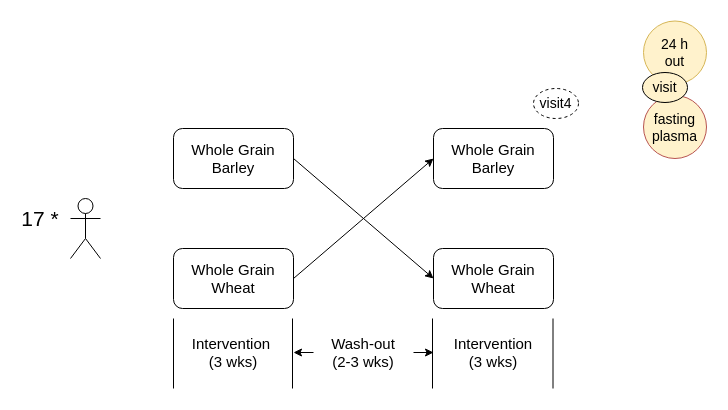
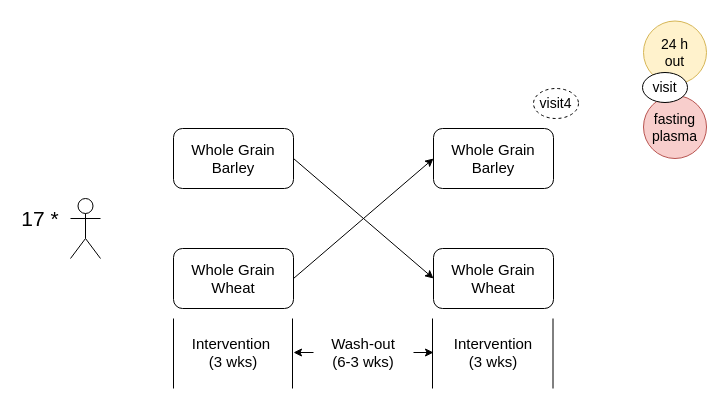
node "visit": fillcolor #fff2cc -> #ffffff
node "fasting plasma": fillcolor #fff2cc -> #f8cecc
node "Wash-out(2-3 wks)": label "Wash-out(2-3 wks)" -> "Wash-out(6-3 wks)"
